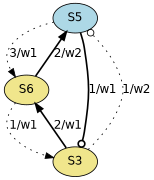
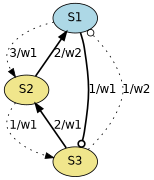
node "S5": label "S5" -> "S1"
node "S6": label "S6" -> "S2"
